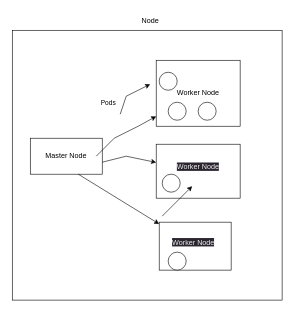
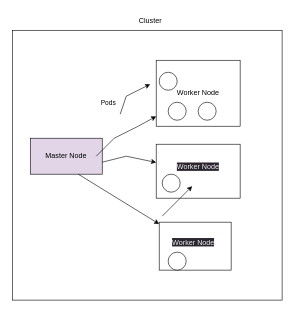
node "Node": label "Node" -> "Cluster"
node "Master Node": fillcolor #ffffff -> #e1d5e7
